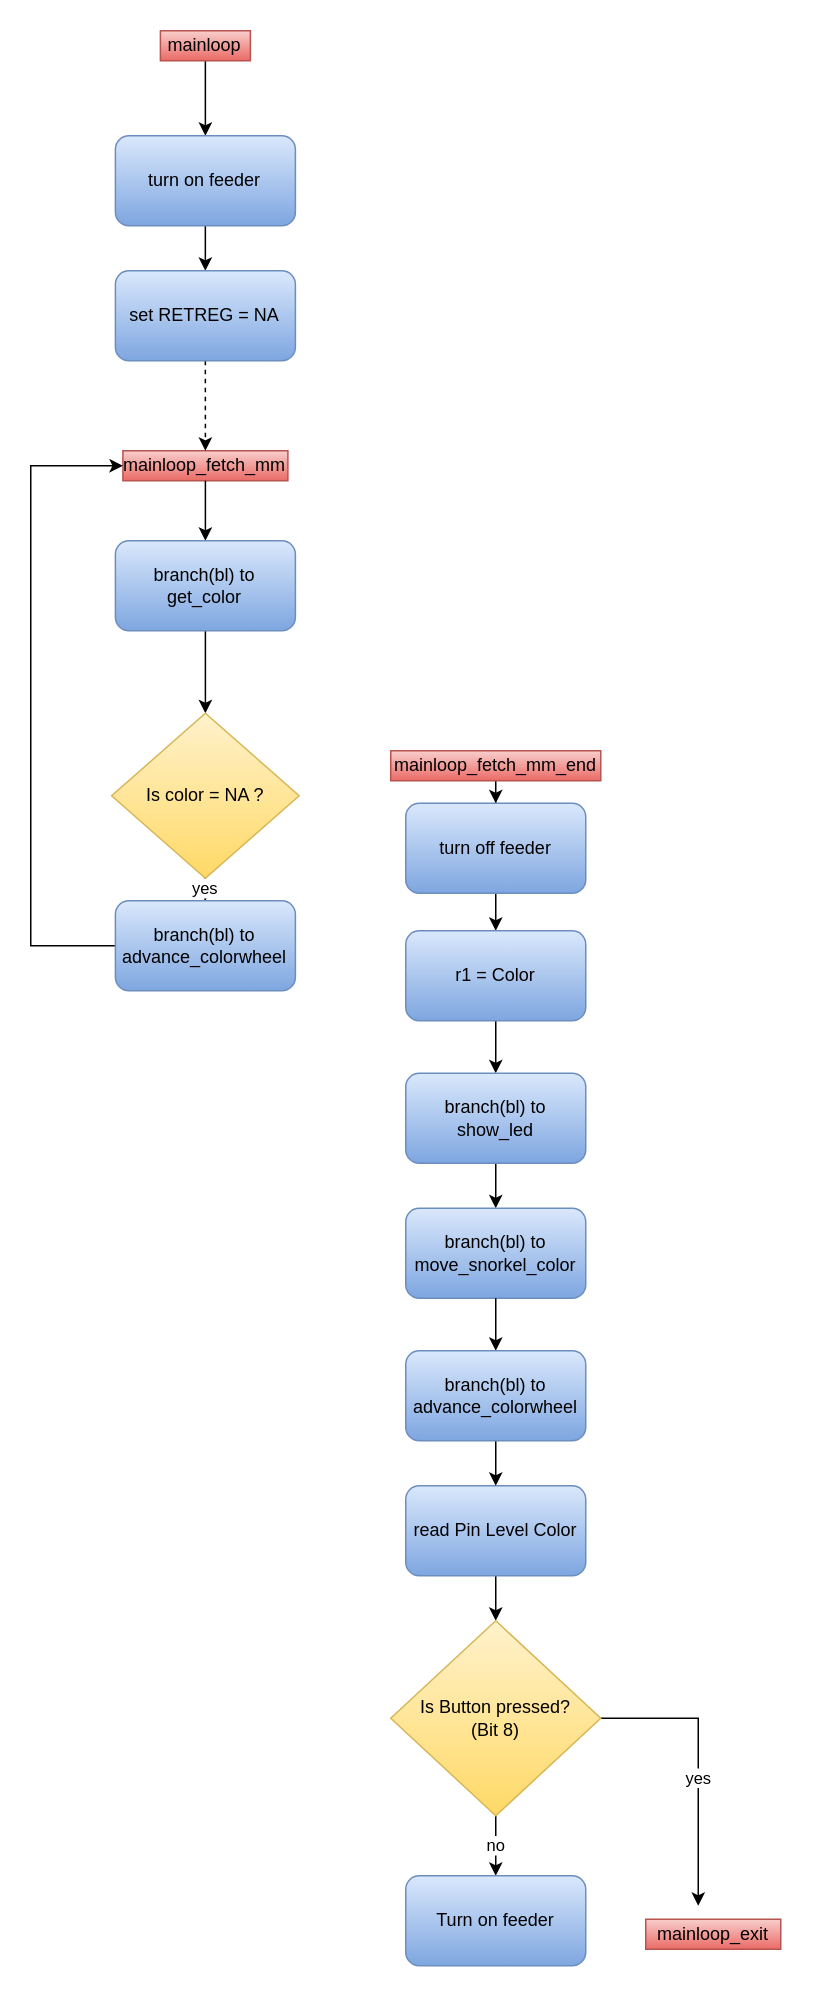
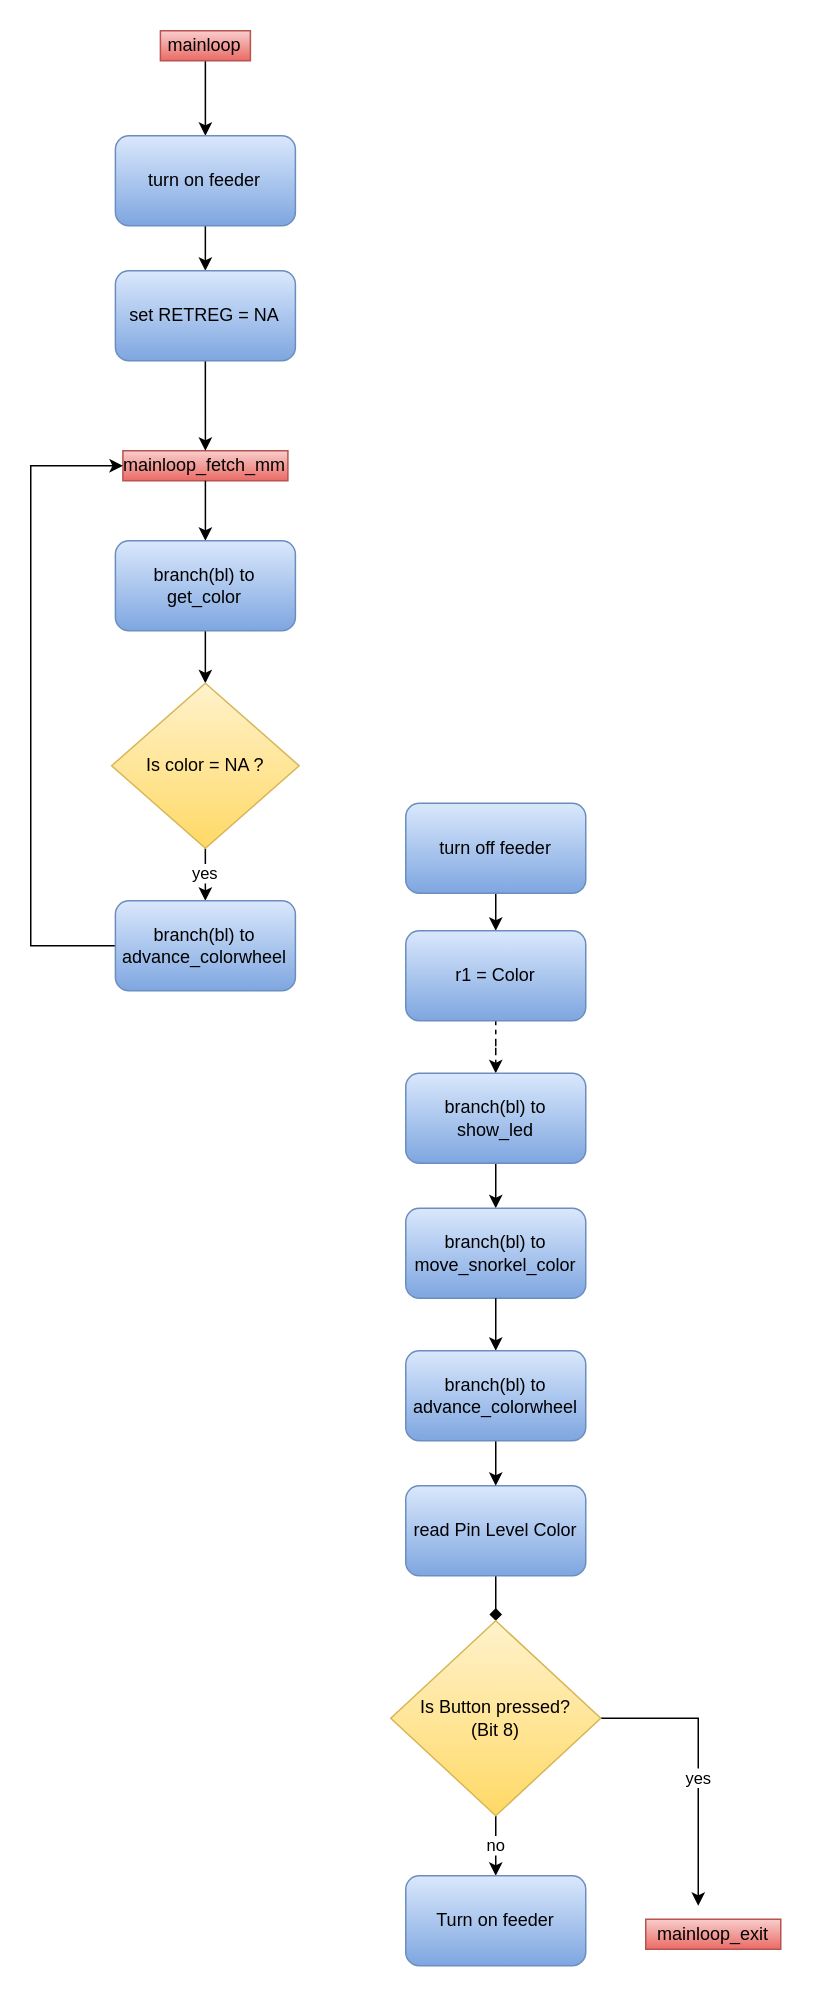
edge "set RETREG = NA" -> "mainloop_fetch_mm": style dashed -> solid
node "mainloop_fetch_mm_end": removed
edge "mainloop_fetch_mm_end" -> "turn off feeder": removed
node "Is color = NA ?": moved (205, 796) -> (205, 766)
edge "r1 = Color" -> "branch(bl) to show_led": style solid -> dashed
edge "read Pin Level Color" -> "Is Button pressed? (Bit 8)": arrowhead classic -> diamond
